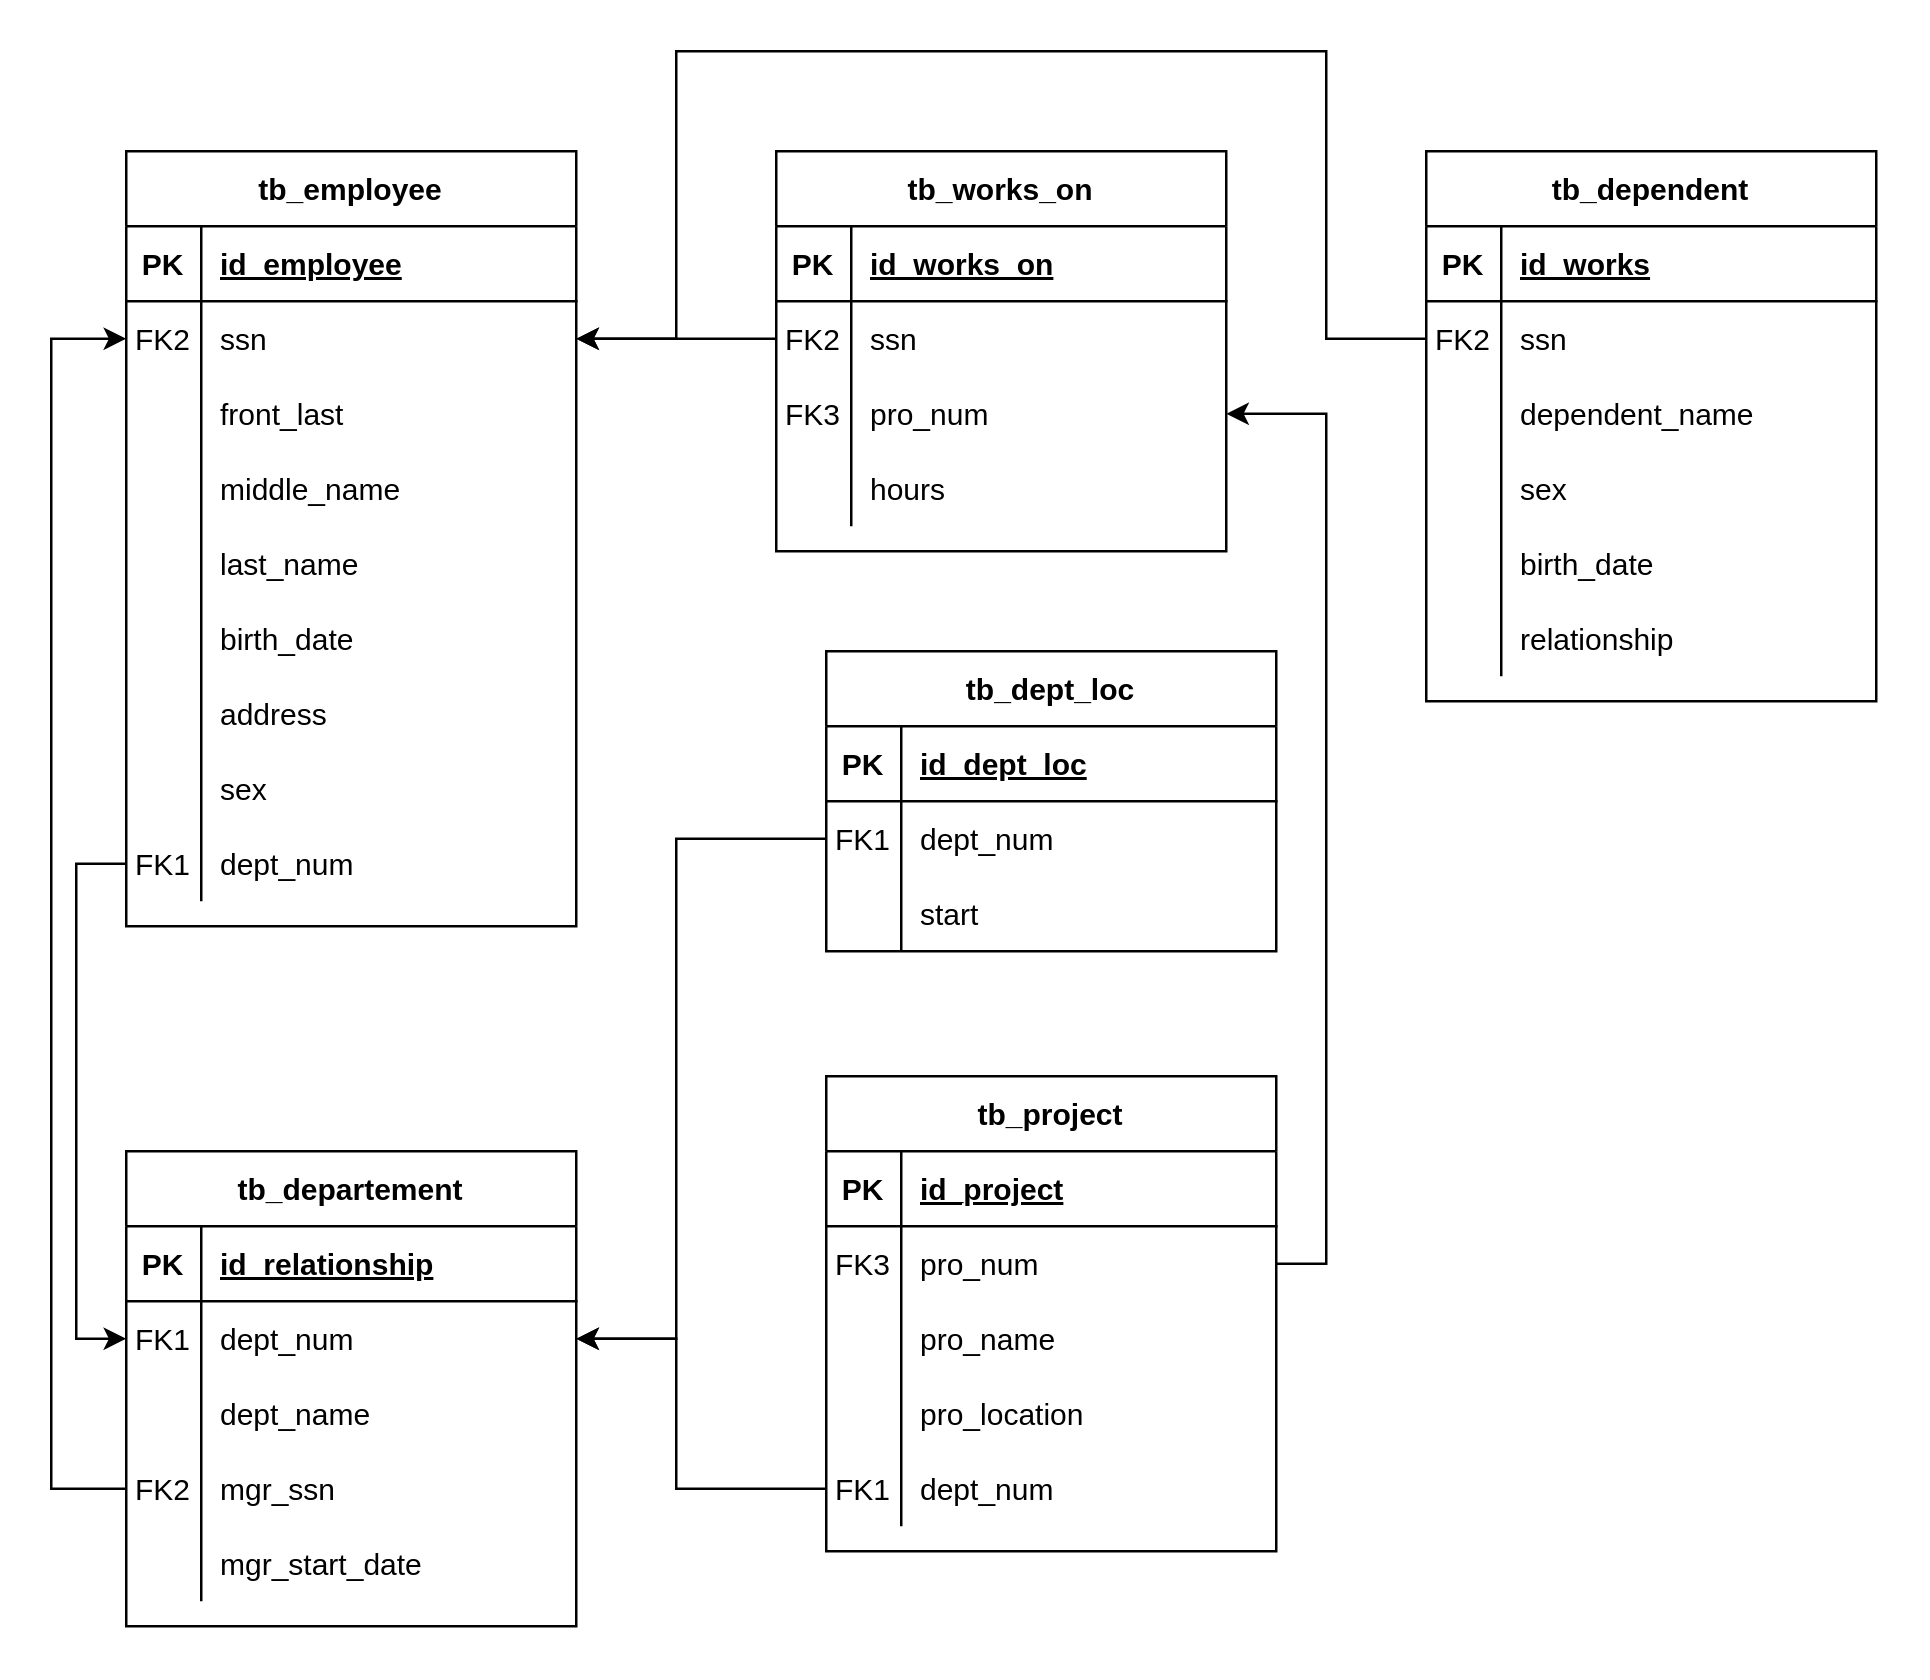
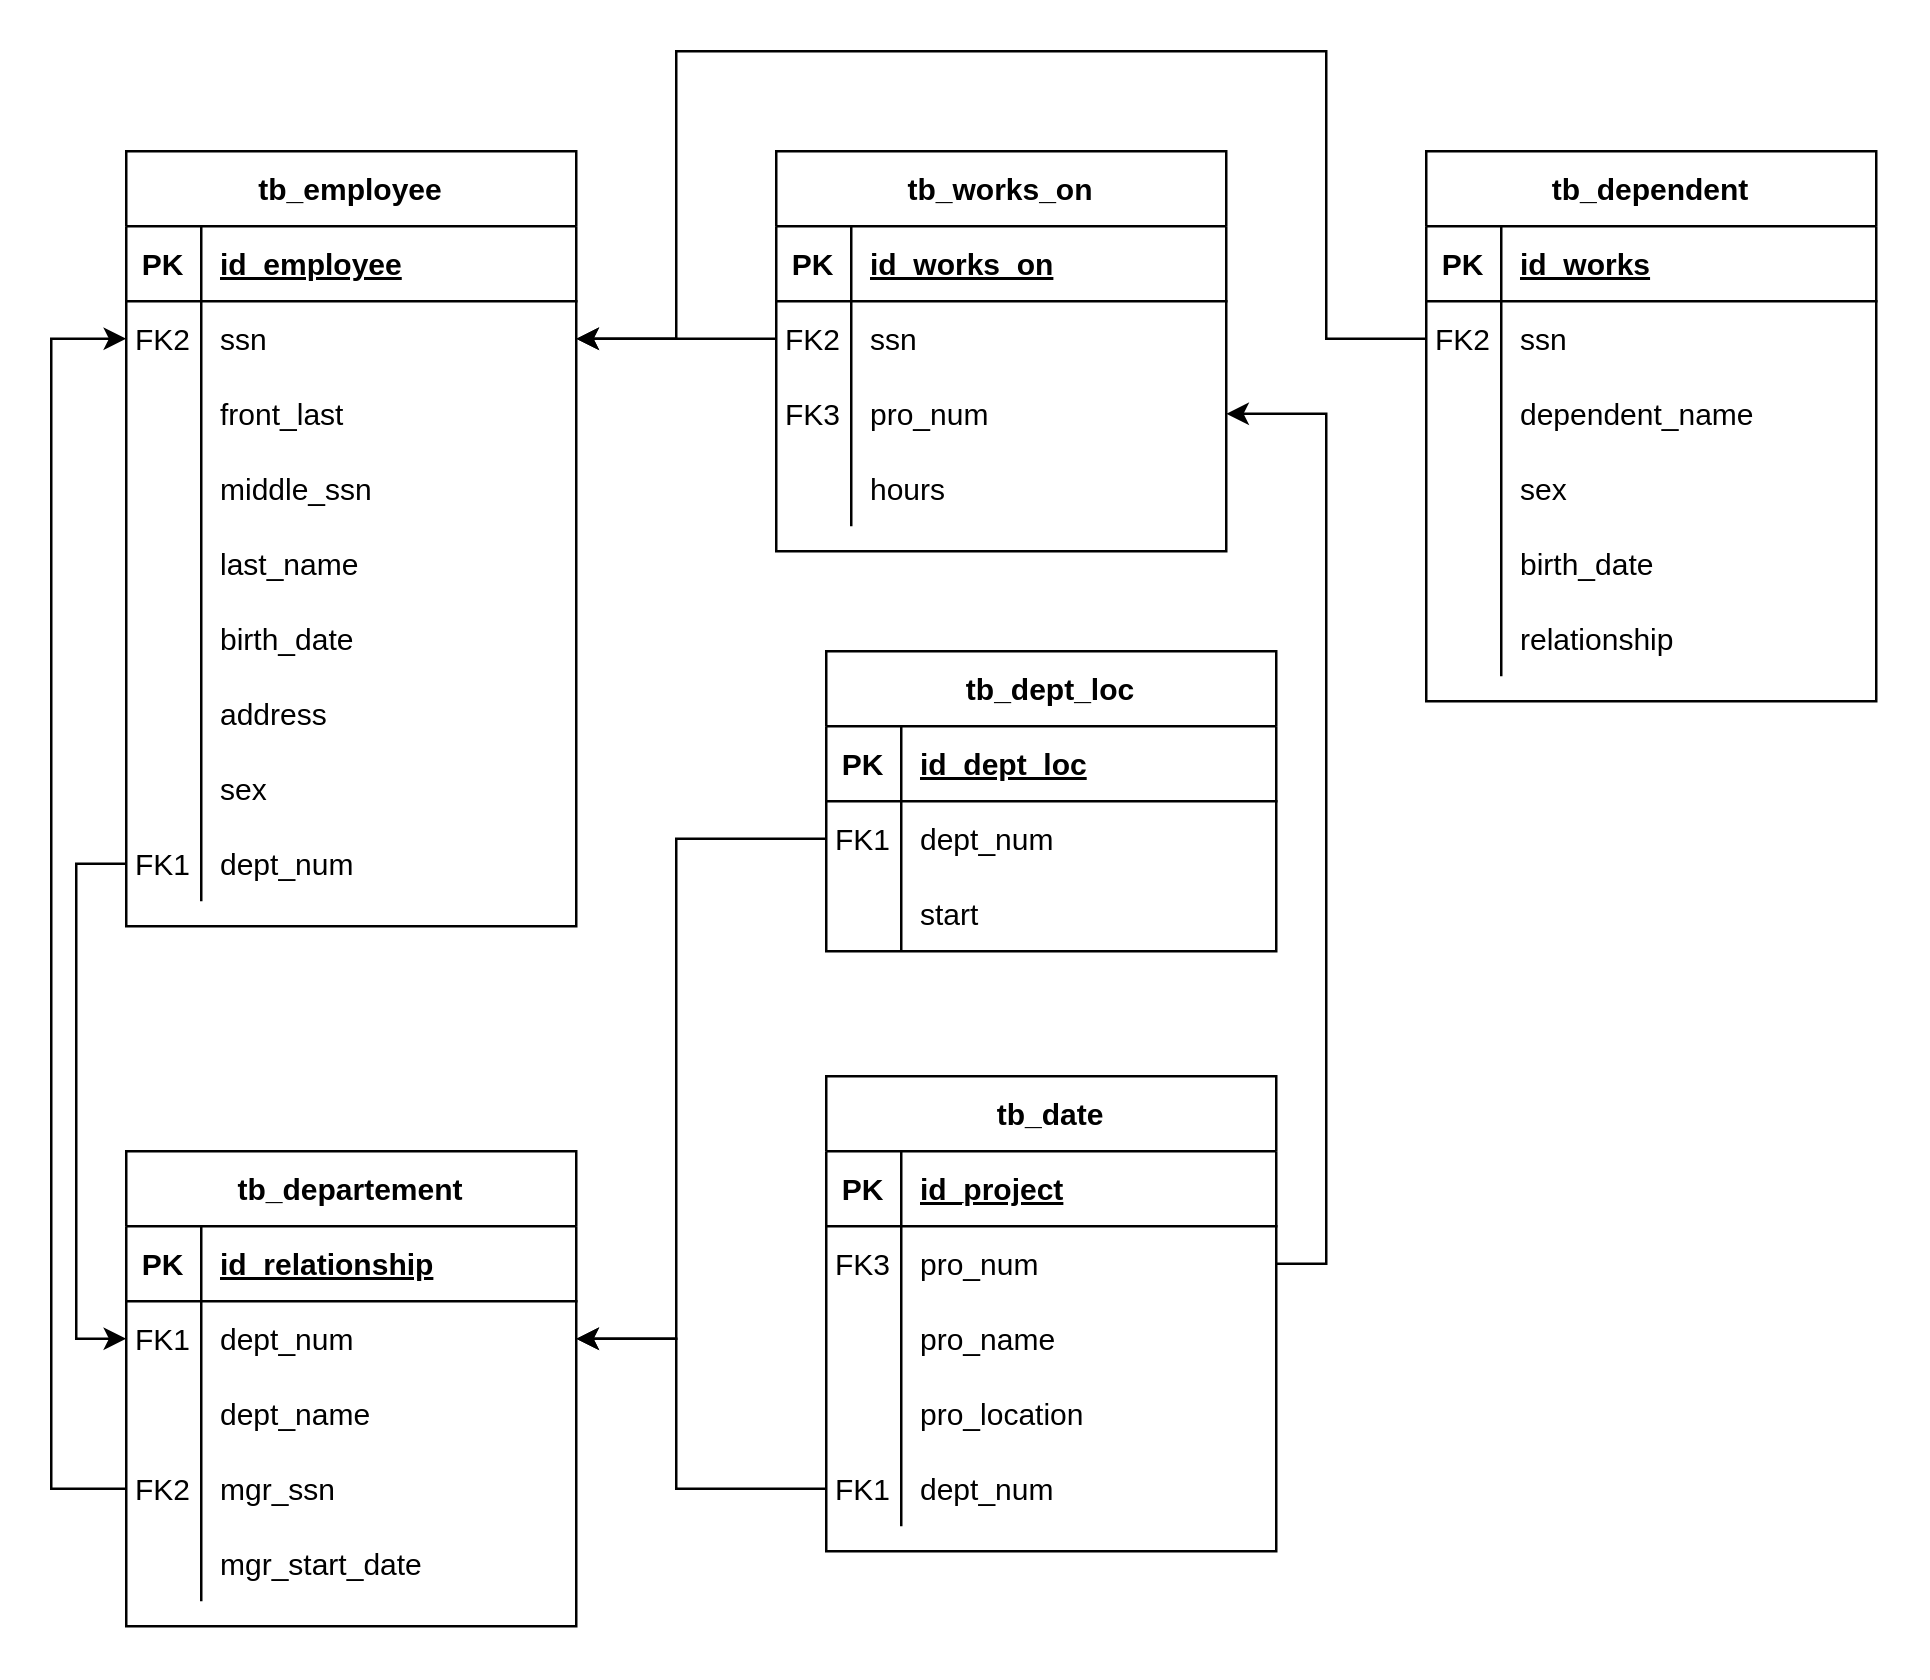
node "middle_name": label "middle_name" -> "middle_ssn"
node "tb_project": label "tb_project" -> "tb_date"
